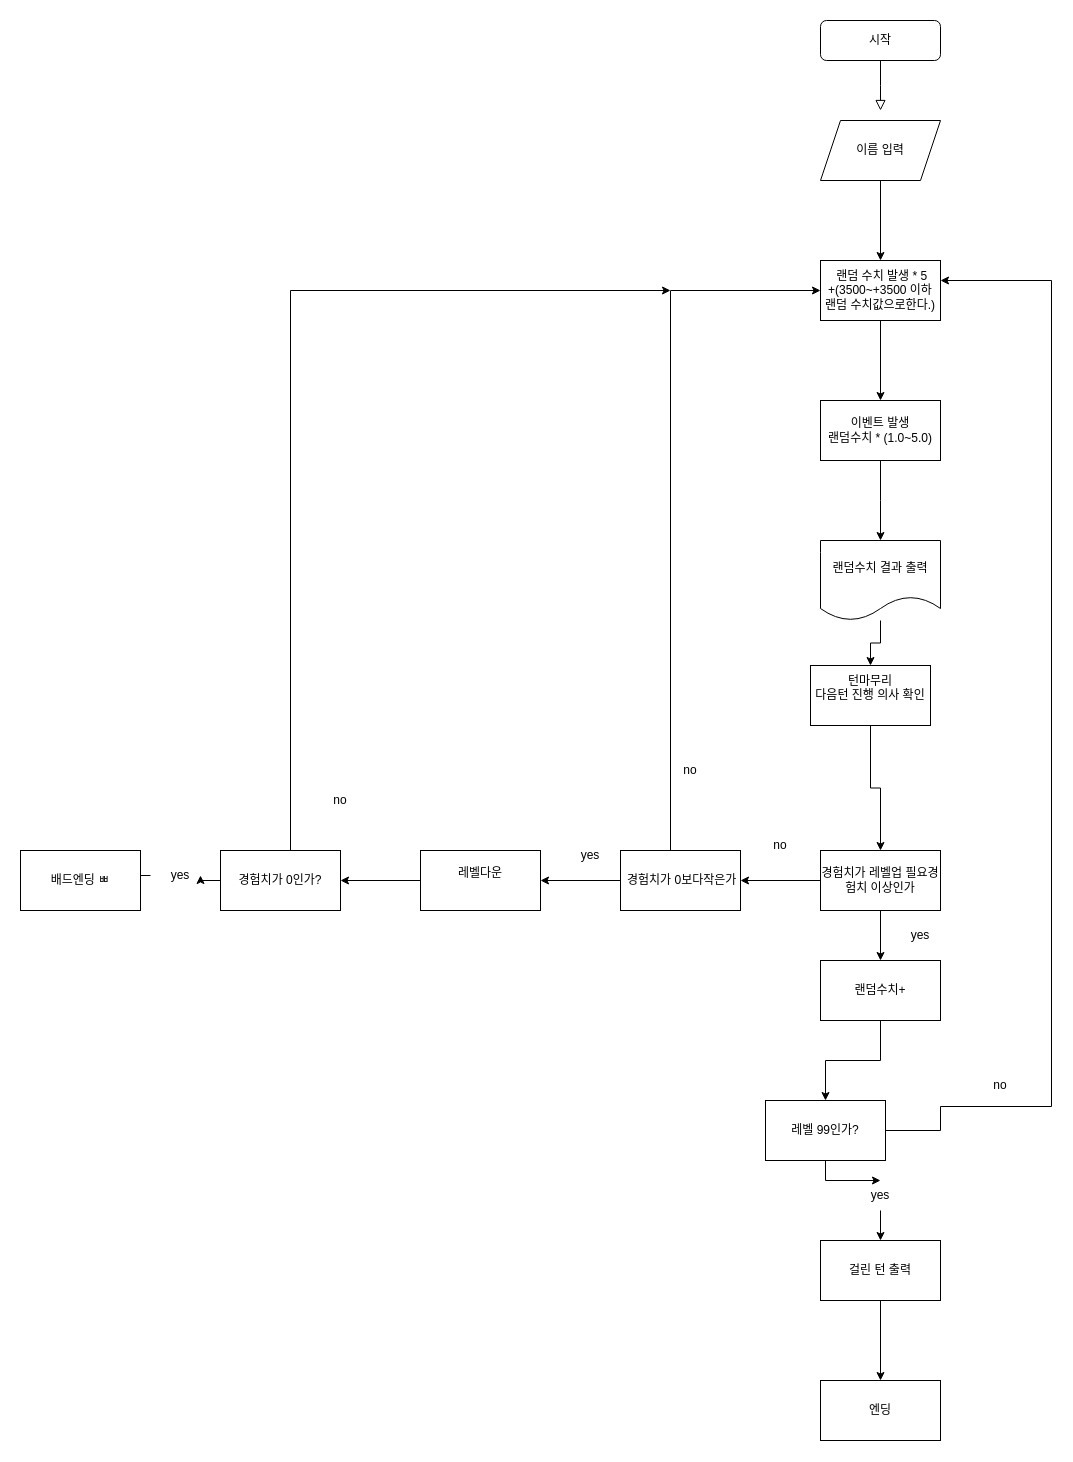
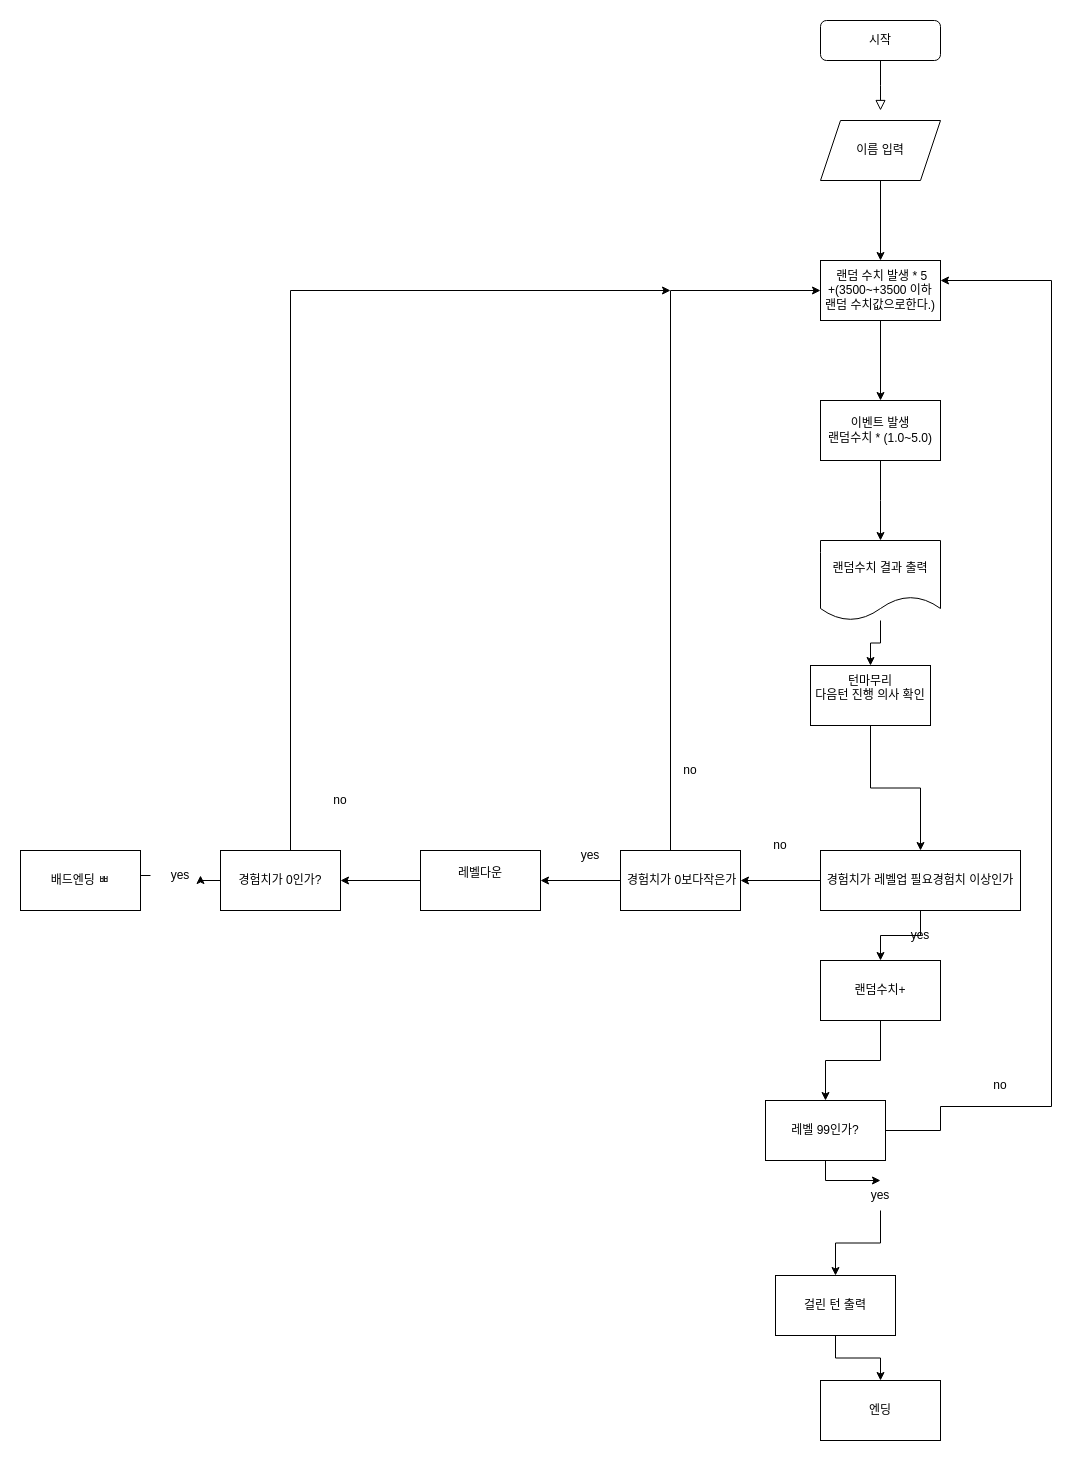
node "경험치가 레벨업 필요경험치 이상인가": size 120x60 -> 200x60
node "걸린 턴 출력": moved (881, 1271) -> (836, 1306)
